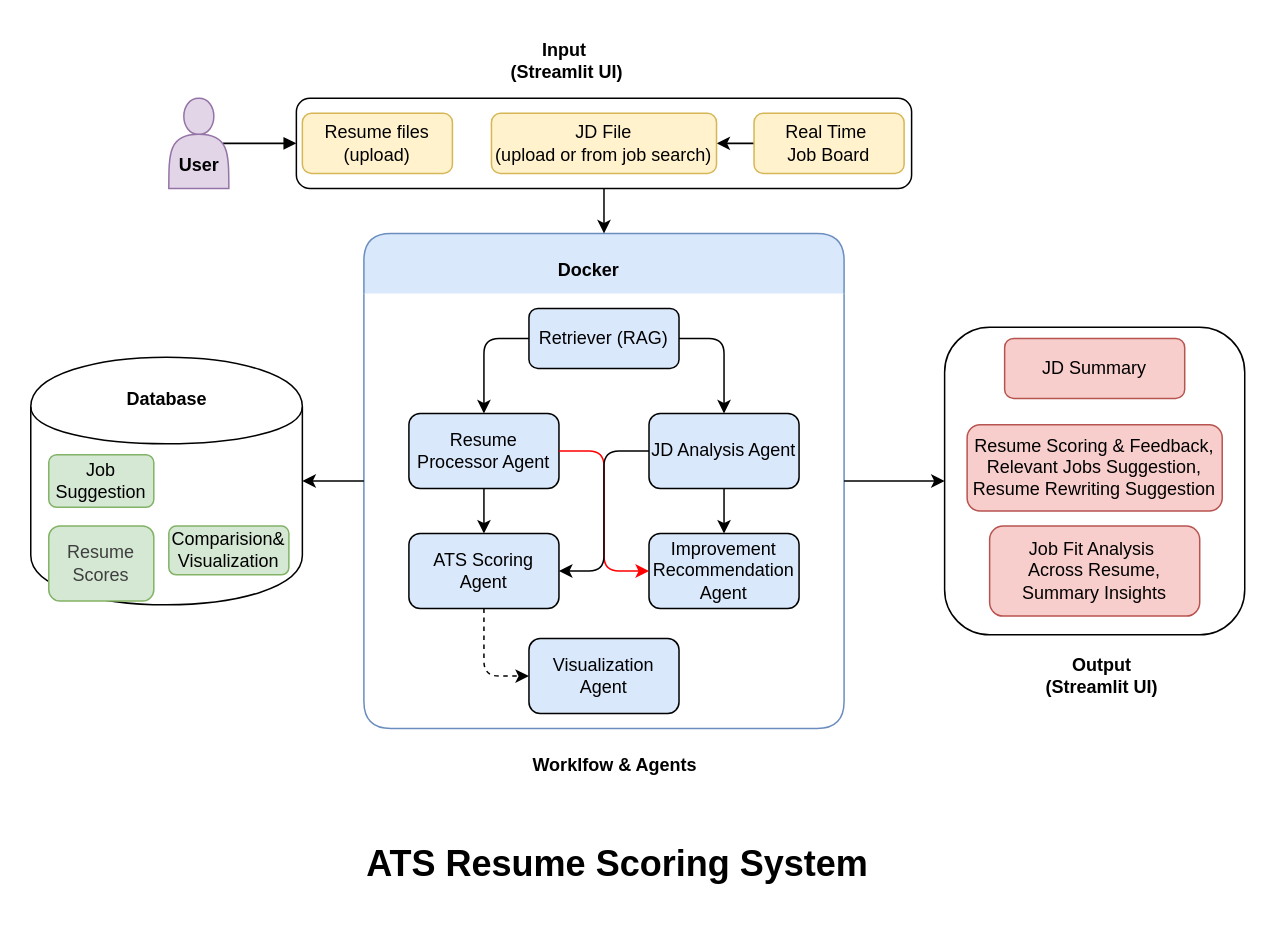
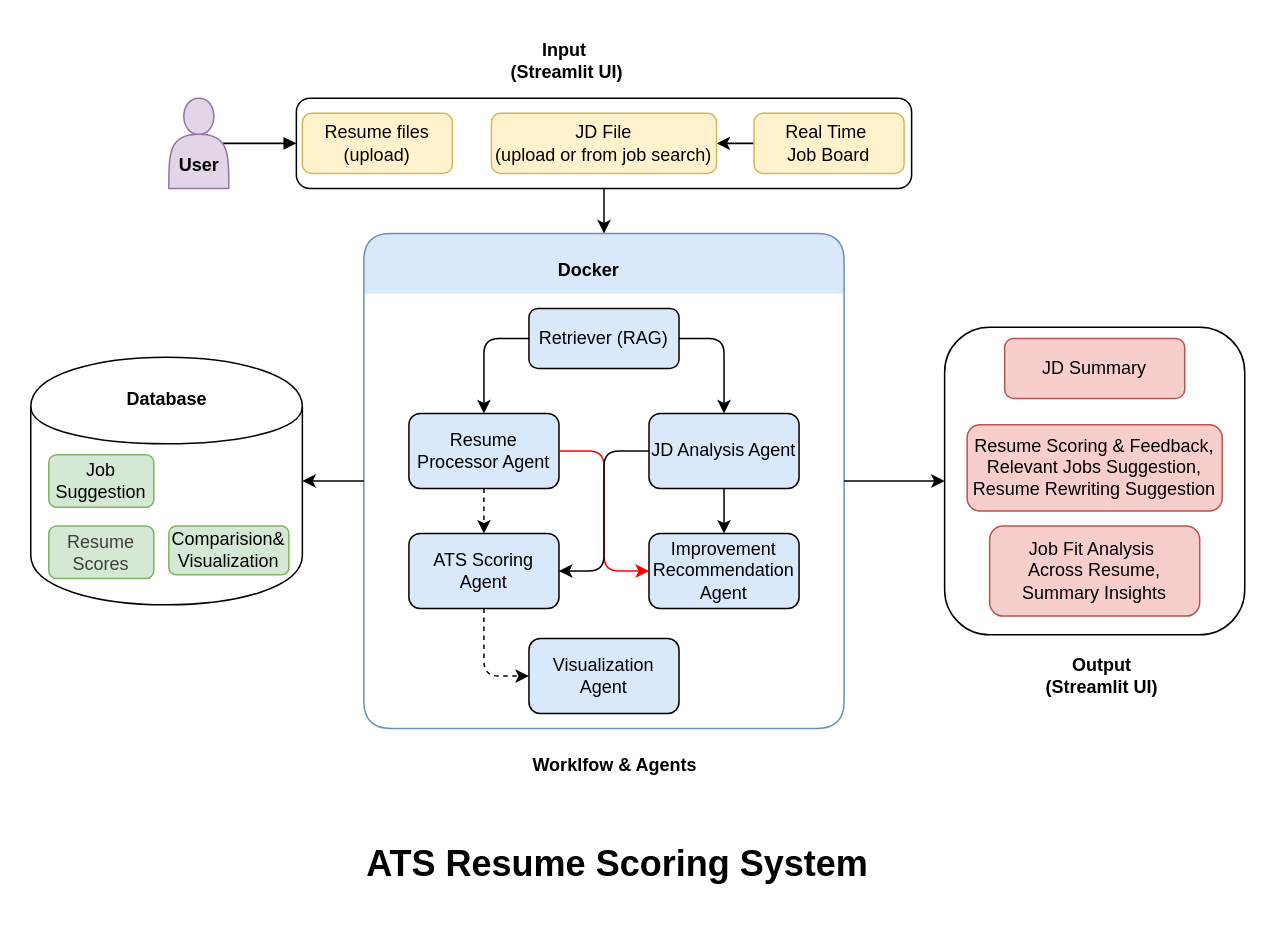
edge "Resume Processor Agent" -> "ATS Scoring Agent": style solid -> dashed
node "Resume Scores": size 105x75 -> 105x53
